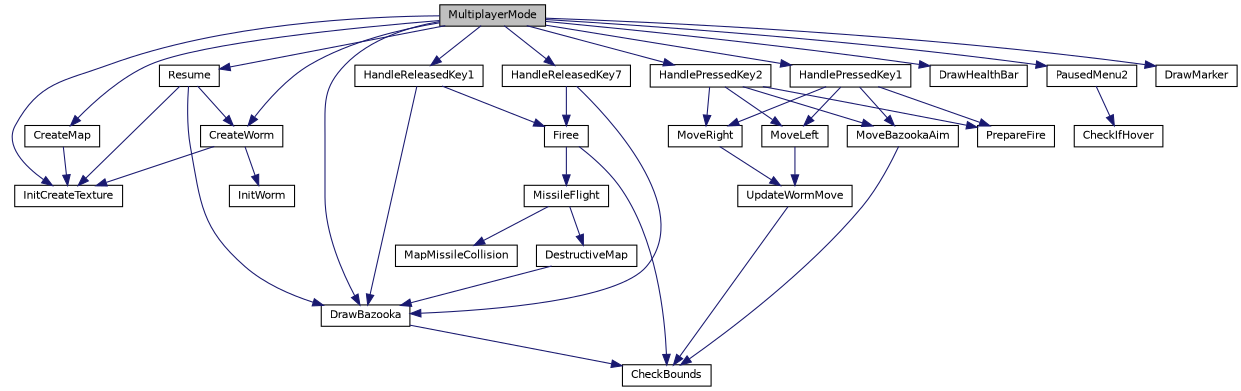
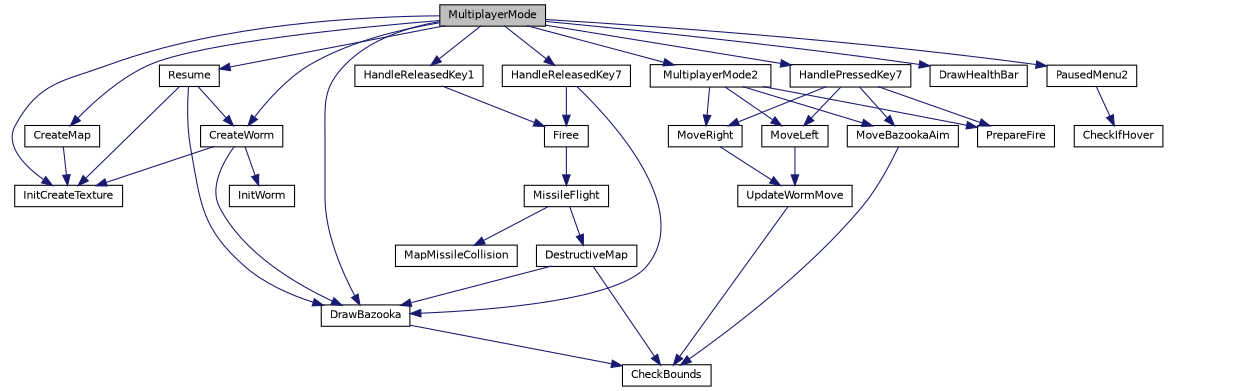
node "HandlePressedKey2": label "HandlePressedKey2" -> "MultiplayerMode2"
node "HandlePressedKey1": label "HandlePressedKey1" -> "HandlePressedKey7"
node "DrawMarker": removed
edge "HandleReleasedKey1" -> "DrawBazooka": now "CreateWorm" -> "DrawBazooka"
edge "Firee" -> "CheckBounds": now "DestructiveMap" -> "CheckBounds"
